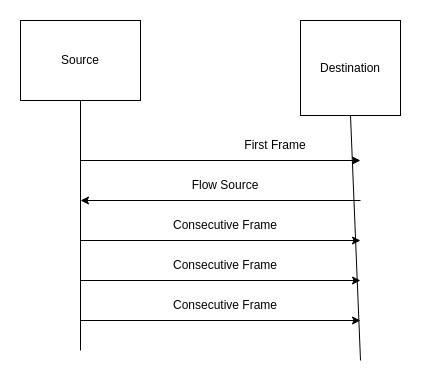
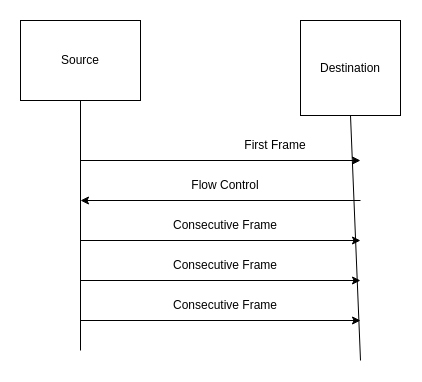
node "Flow Source": label "Flow Source" -> "Flow Control"
